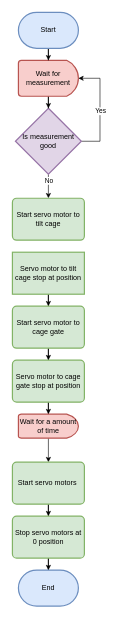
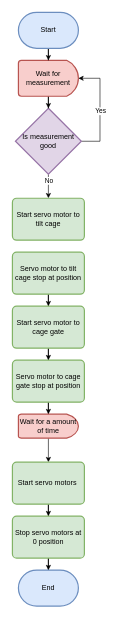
node "Servo motor to tilt cage stop at position": shape rectangle -> rounded rectangle
